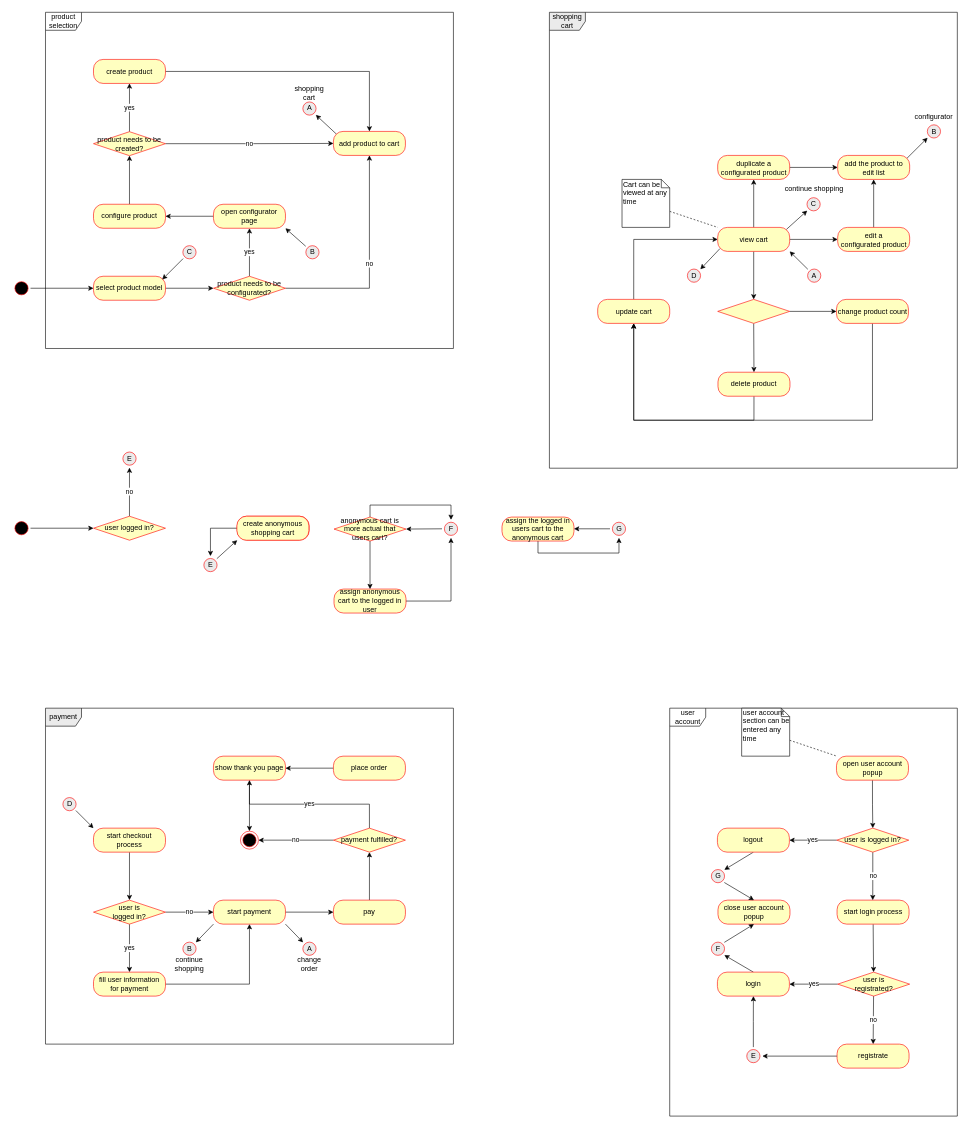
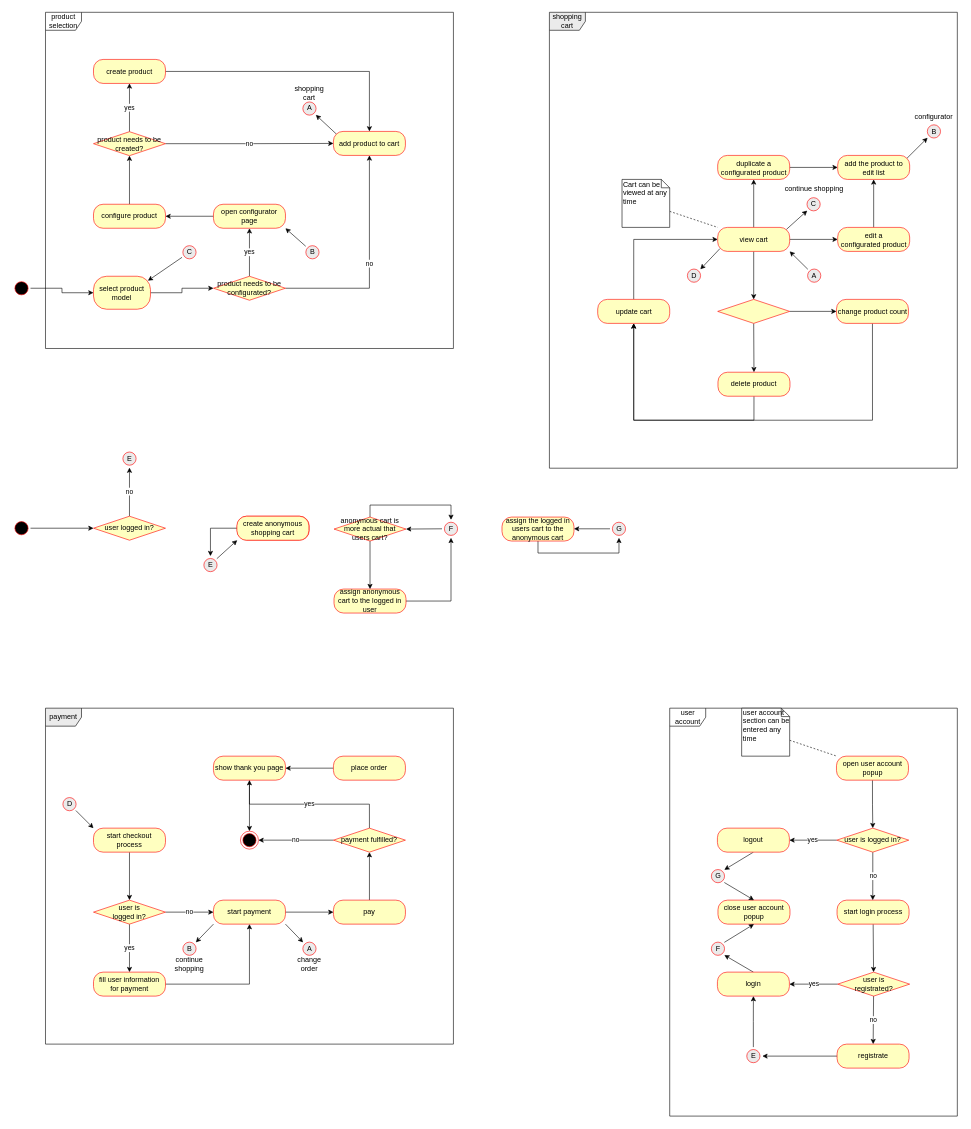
node "select product model": size 72x24 -> 57x33
